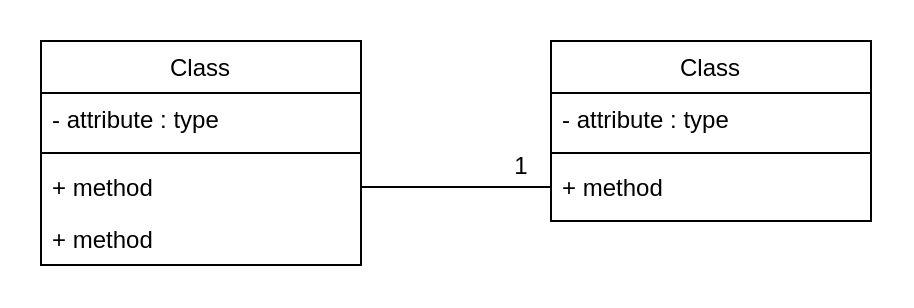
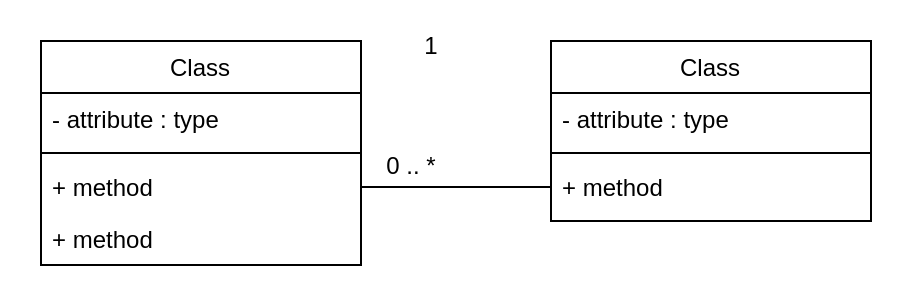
node "0 .. *": added
node "1": moved (521, 167) -> (431, 47)
